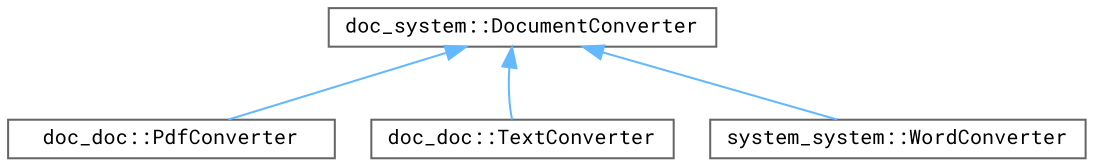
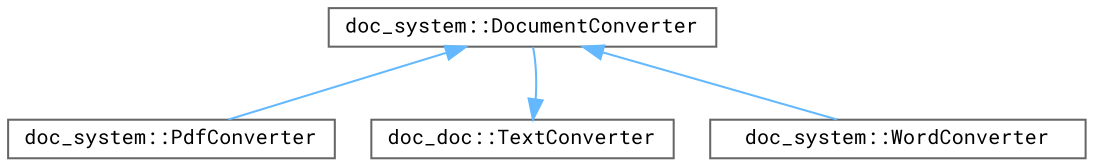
edge "doc_doc::TextConverter" -> "doc_system::DocumentConverter": reversed
node "doc_doc::PdfConverter": label "doc_doc::PdfConverter" -> "doc_system::PdfConverter"
node "system_system::WordConverter": label "system_system::WordConverter" -> "doc_system::WordConverter"
